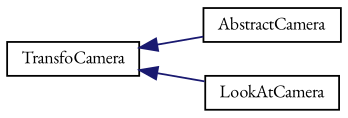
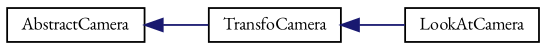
edge "AbstractCamera" -> "TransfoCamera": reversed
